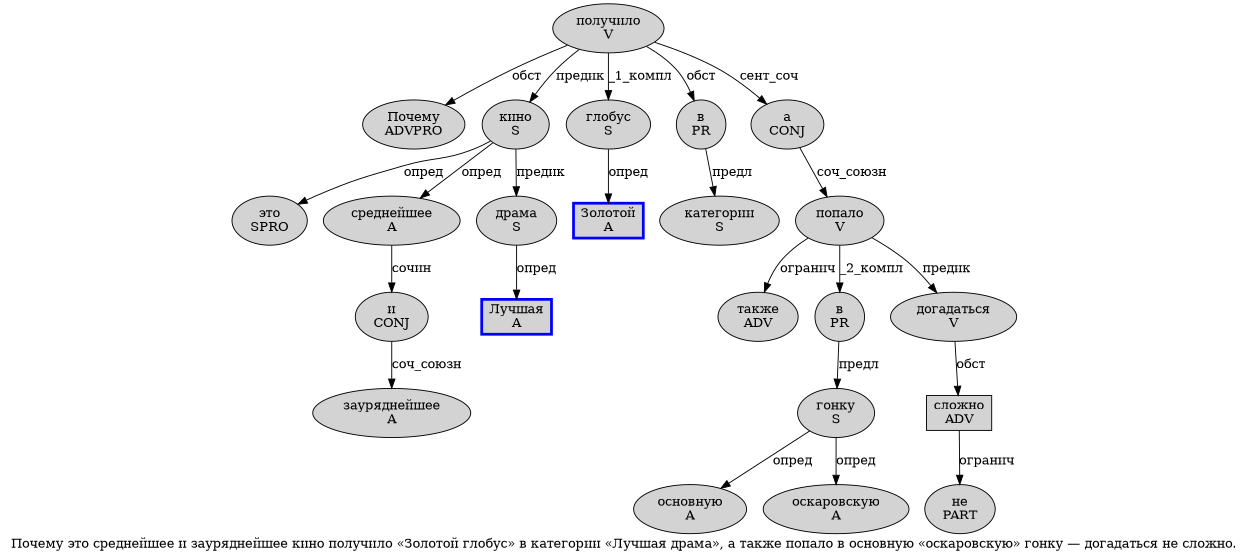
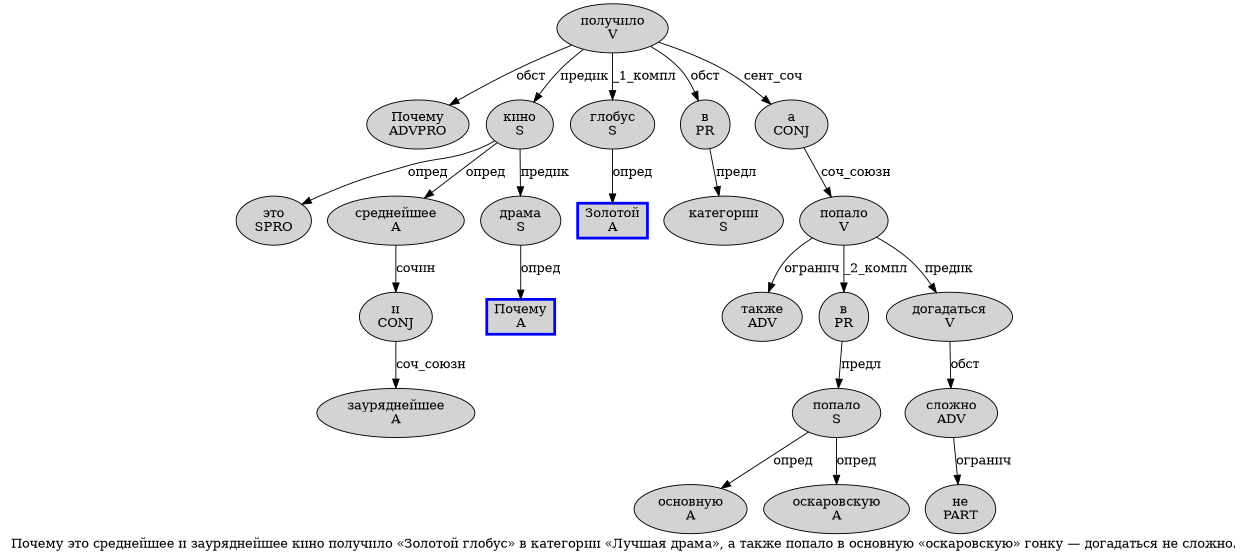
node "Лучшая A": label "Лучшая A" -> "Почему A"
node "гонку S": label "гонку S" -> "попало S"
node "сложно ADV": shape box -> ellipse
